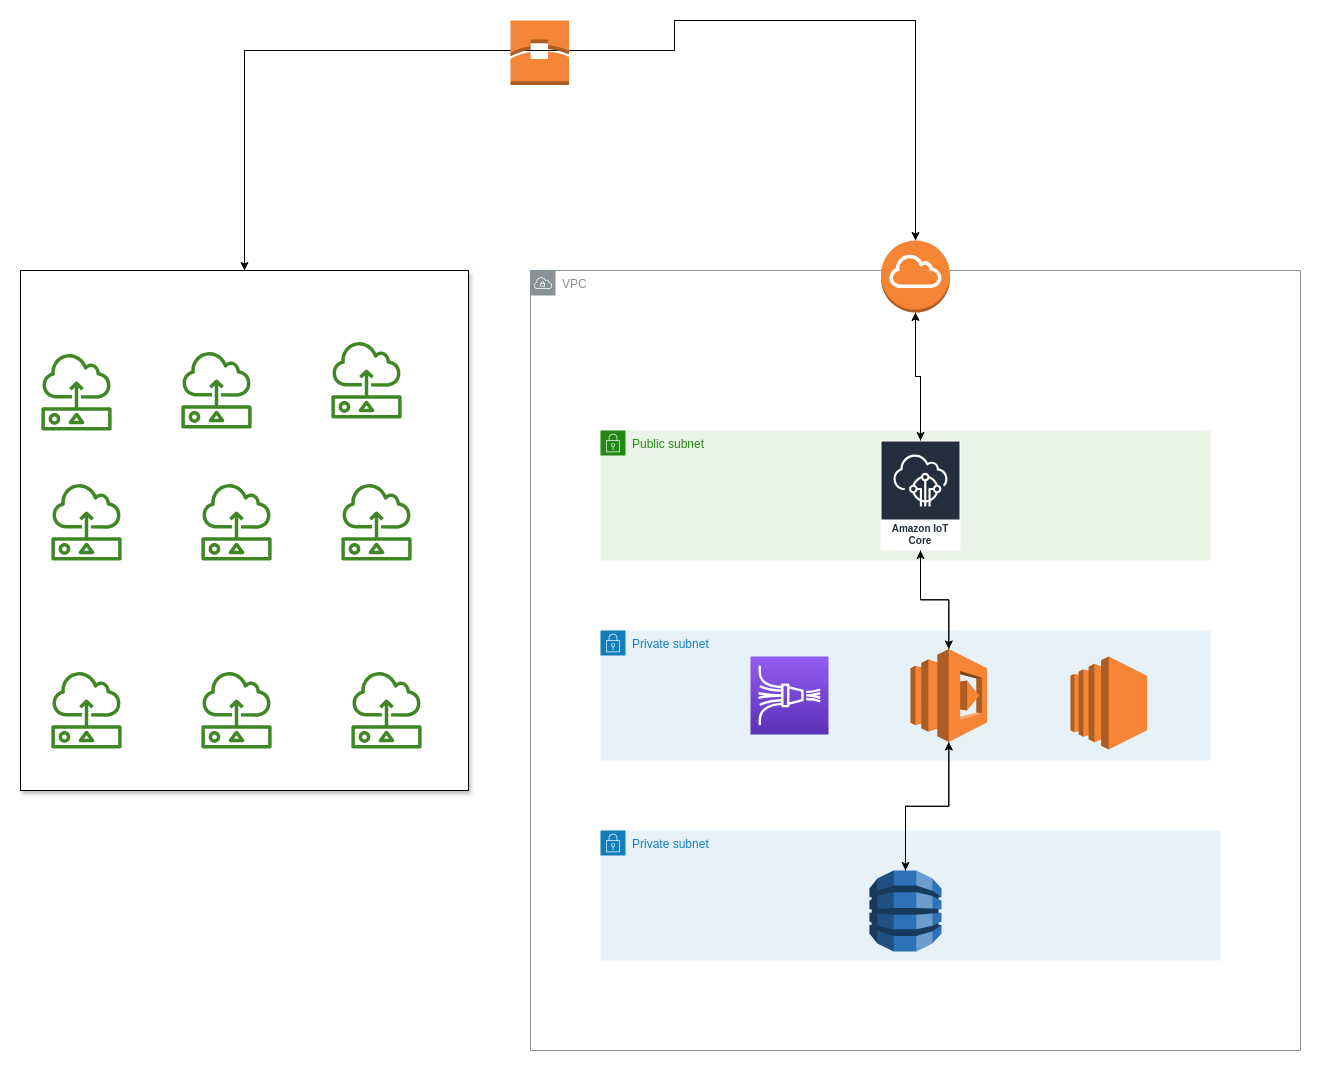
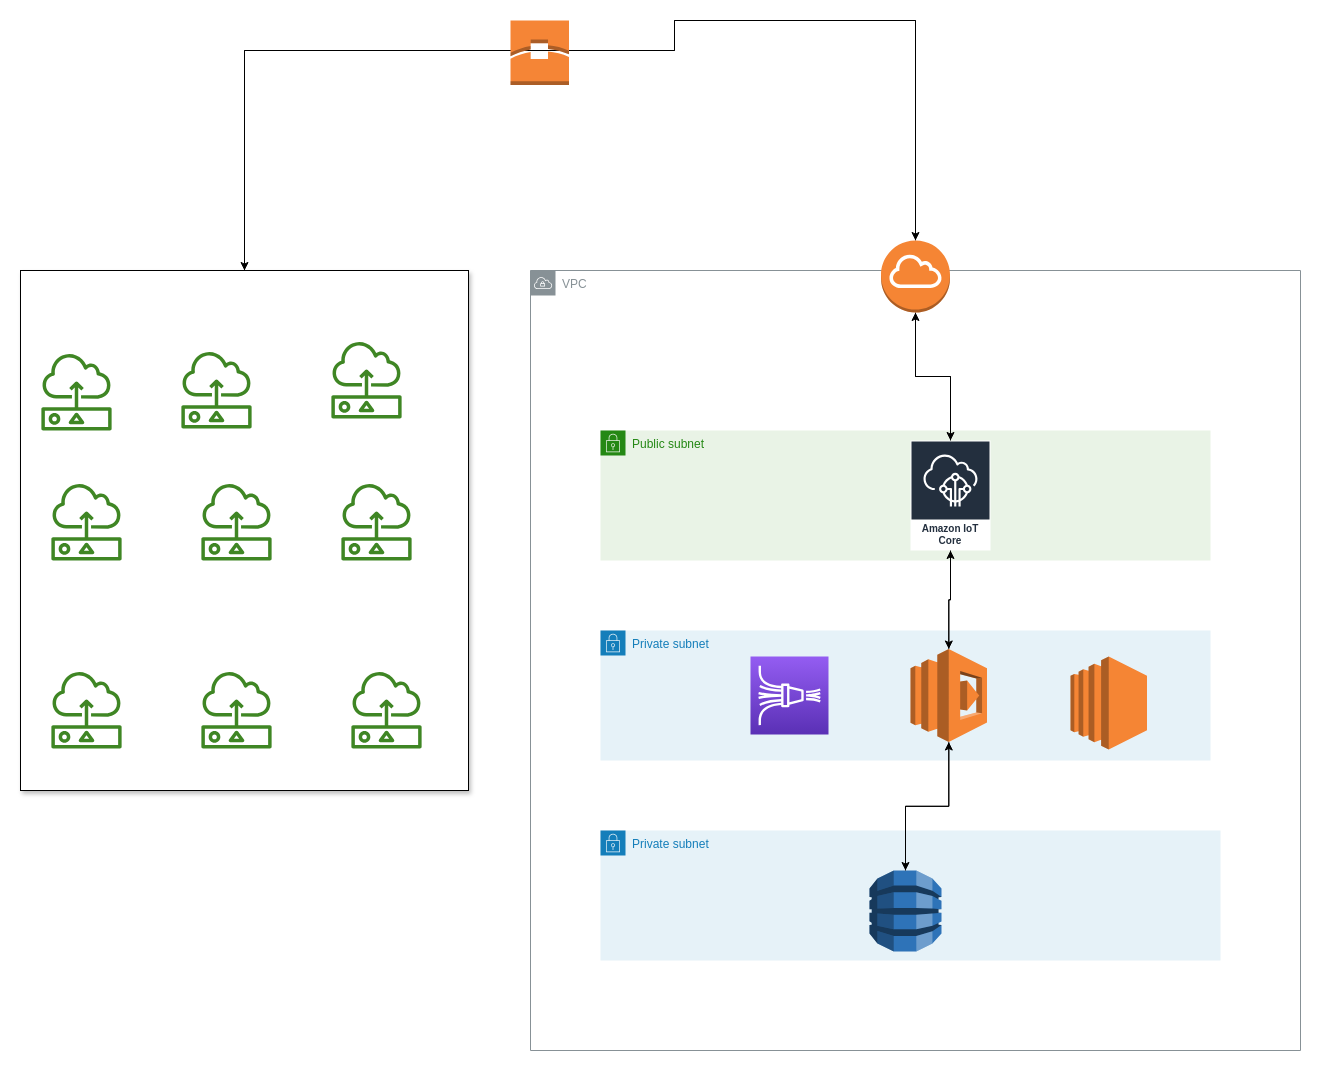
node "Amazon IoT Core": moved (921, 496) -> (951, 496)
